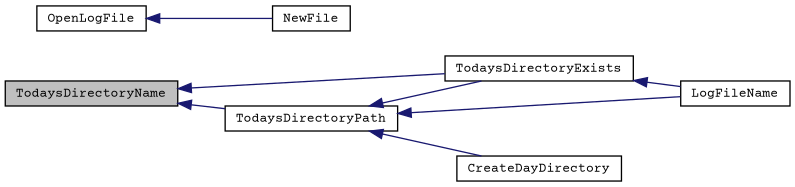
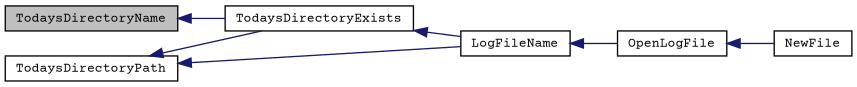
edge "OpenLogFile" -> "LogFileName": added
edge "TodaysDirectoryPath" -> "TodaysDirectoryName": removed
node "CreateDayDirectory": removed
